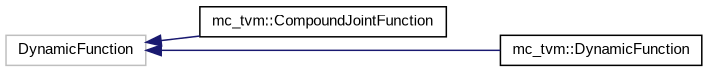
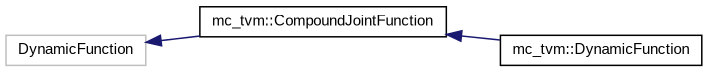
edge "mc_tvm::DynamicFunction" -> "DynamicFunction": now "mc_tvm::DynamicFunction" -> "mc_tvm::CompoundJointFunction"
